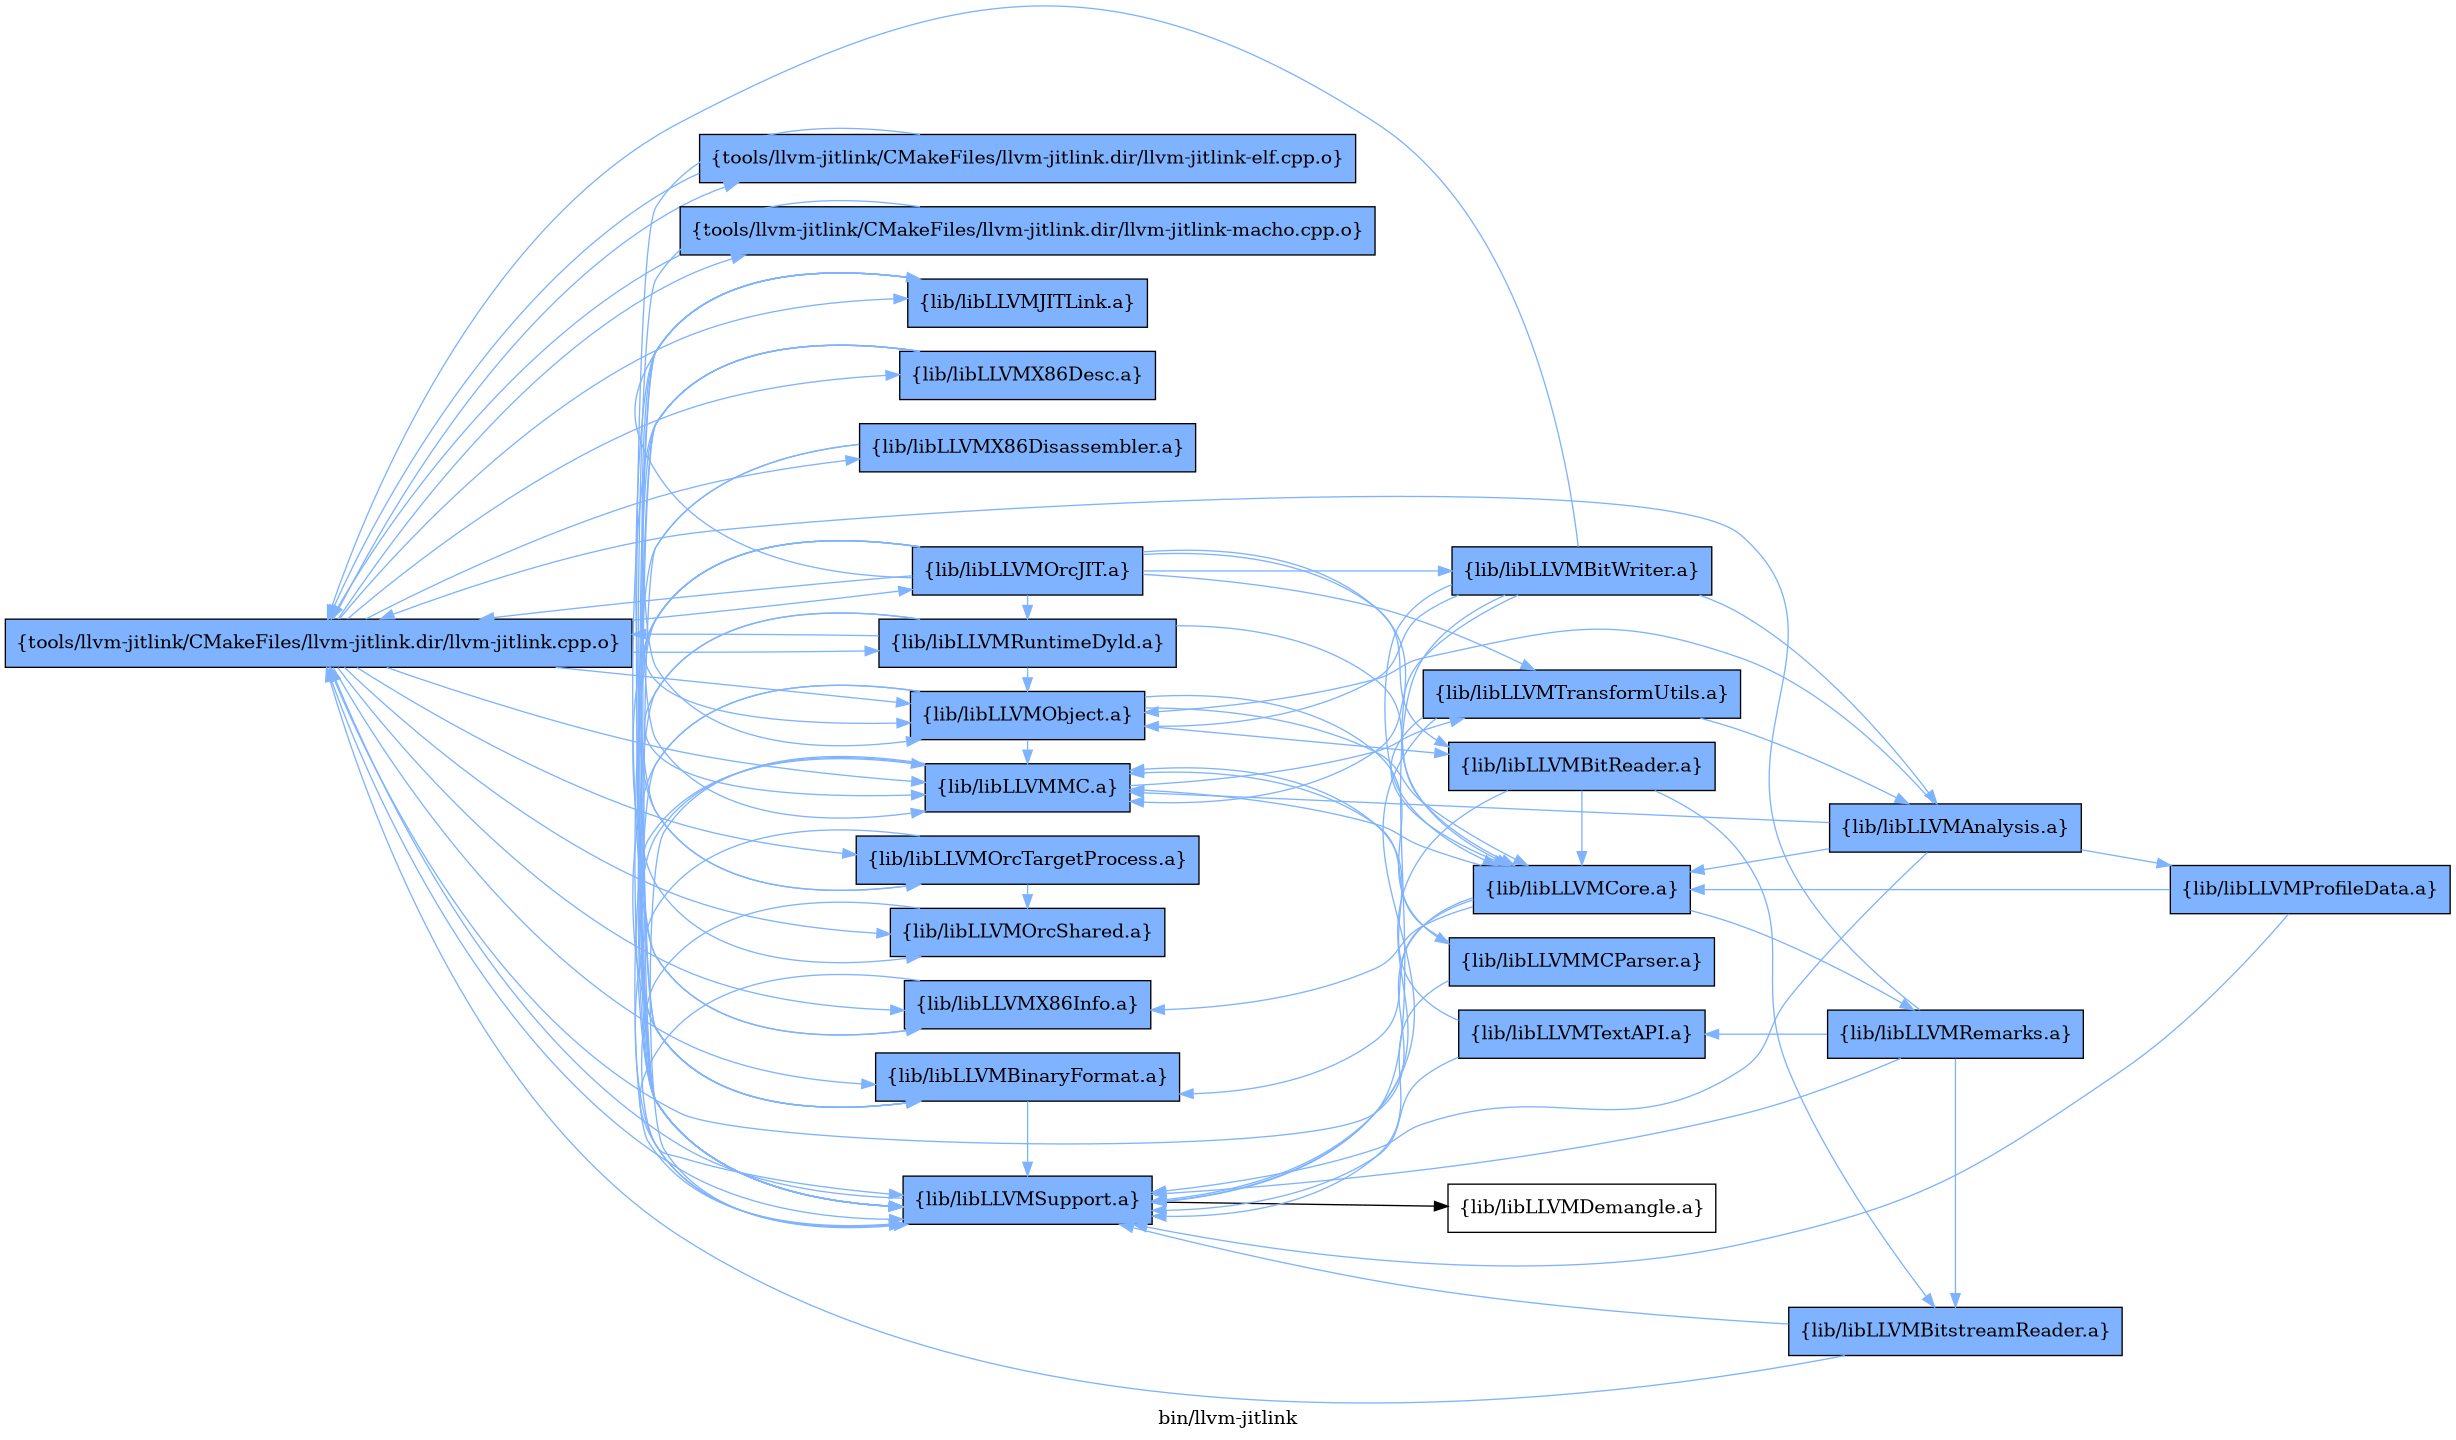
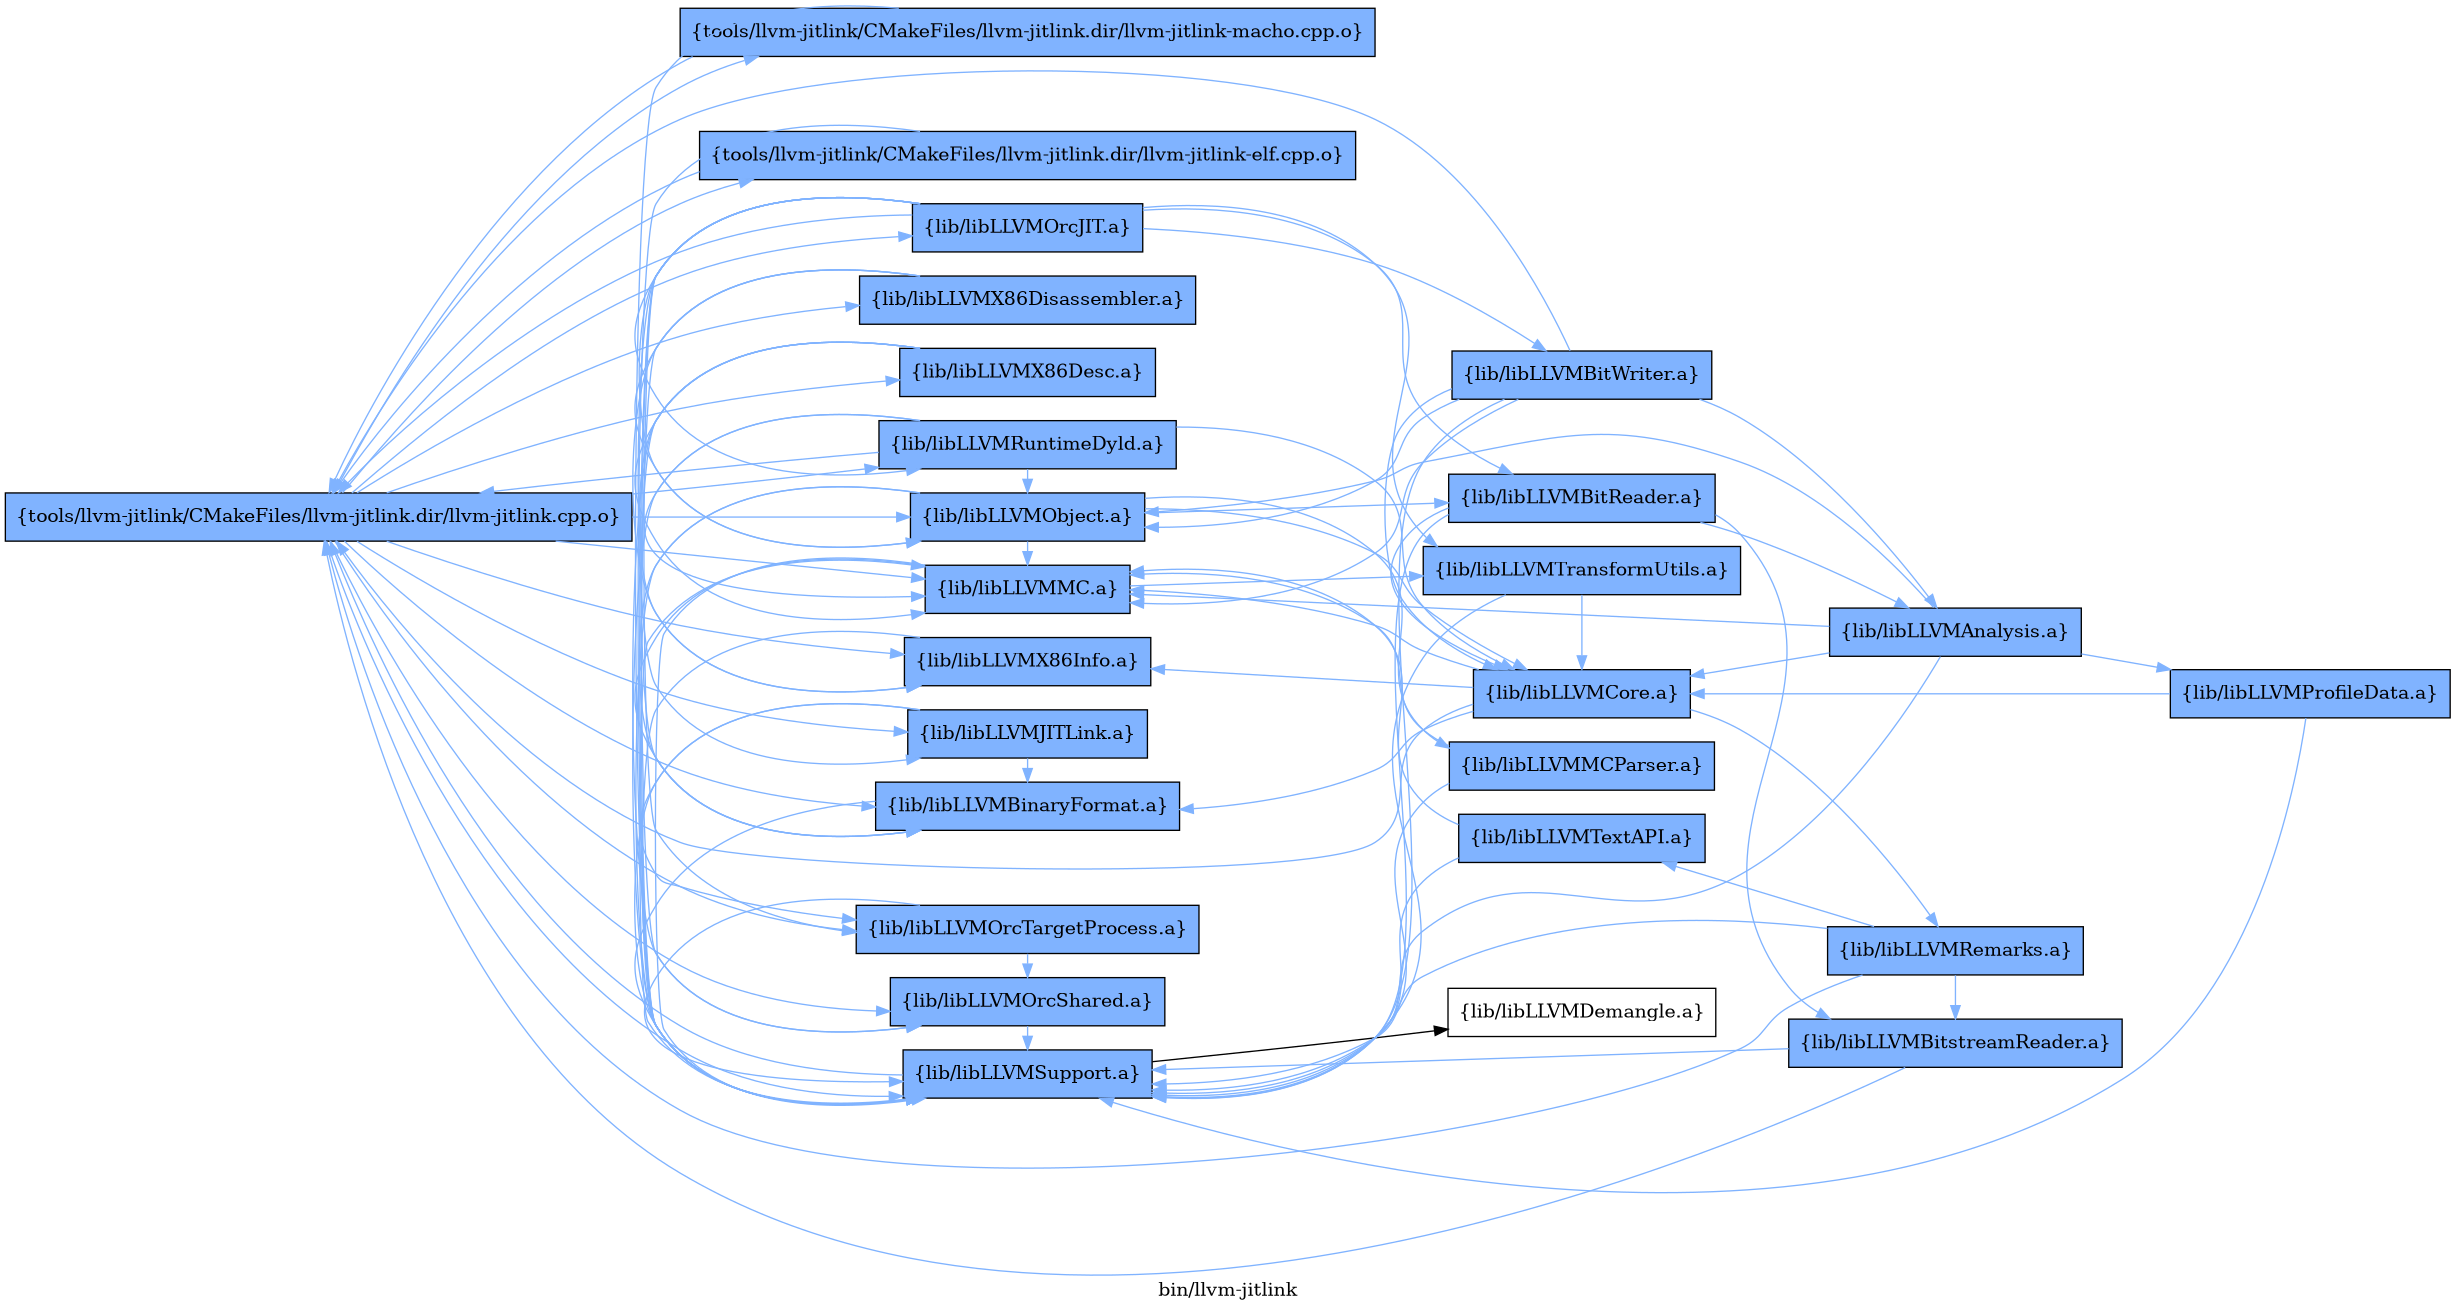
edge "{lib/libLLVMJITLink.a}" -> "{lib/libLLVMObject.a}": now "{lib/libLLVMX86Disassembler.a}" -> "{lib/libLLVMObject.a}"
edge "{lib/libLLVMOrcJIT.a}" -> "{lib/libLLVMCore.a}": removed
edge "{lib/libLLVMX86Desc.a}" -> "{lib/libLLVMSupport.a}": now "{lib/libLLVMX86Desc.a}" -> "{lib/libLLVMOrcShared.a}"
edge "{lib/libLLVMTransformUtils.a}" -> "{lib/libLLVMAnalysis.a}": now "{lib/libLLVMBitReader.a}" -> "{lib/libLLVMAnalysis.a}"
